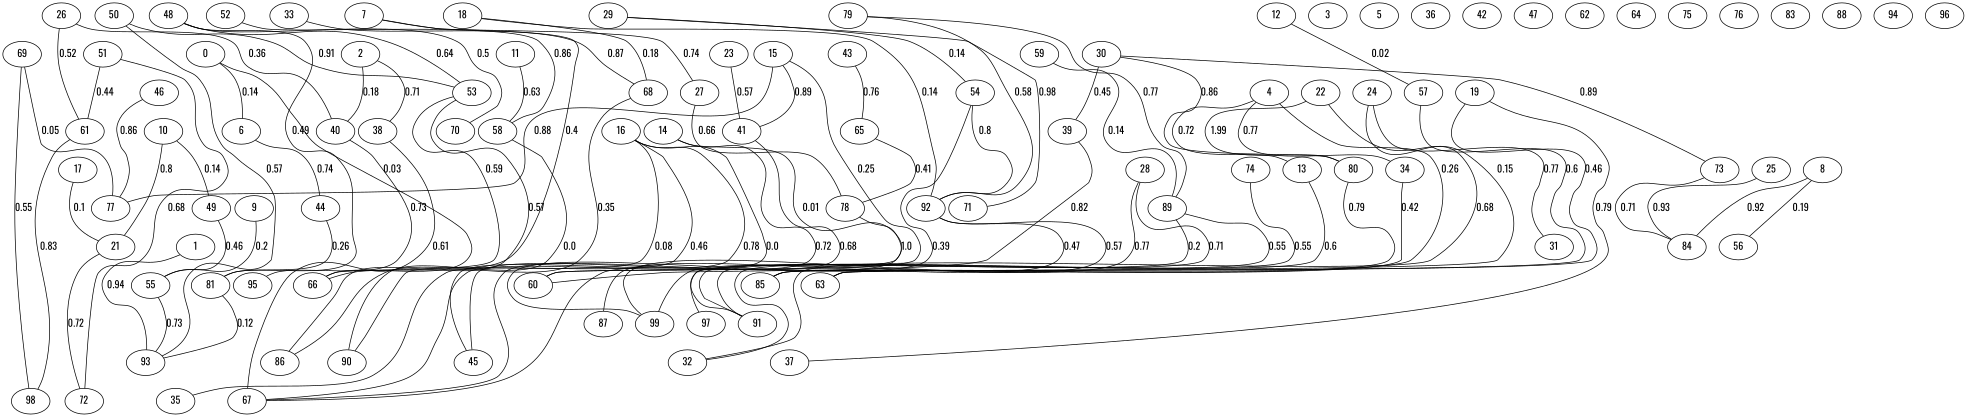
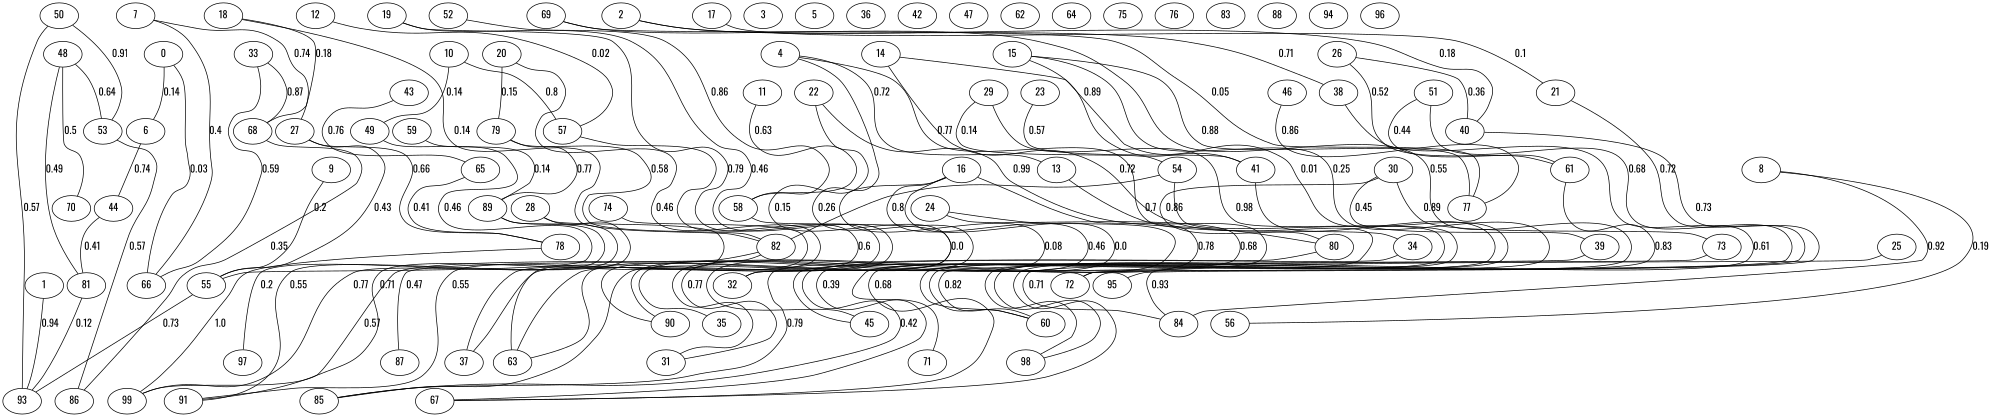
node "20": added
edge "22" -- "80": label "1.99" -> "0.99"
edge "10" -- "21": now "10" -- "57"
node "92": label "92" -> "82"
edge "27" -- "55": added, label "0.43"
edge "53" -- "66": now "33" -- "66"
edge "44" -- "81": label "0.26" -> "0.41"
edge "13" -- "32": label "0.6" -> "0.7"
edge "16" -- "67": now "16" -- "31"
